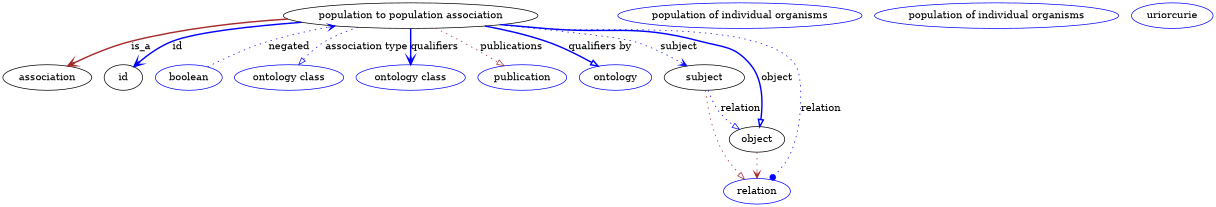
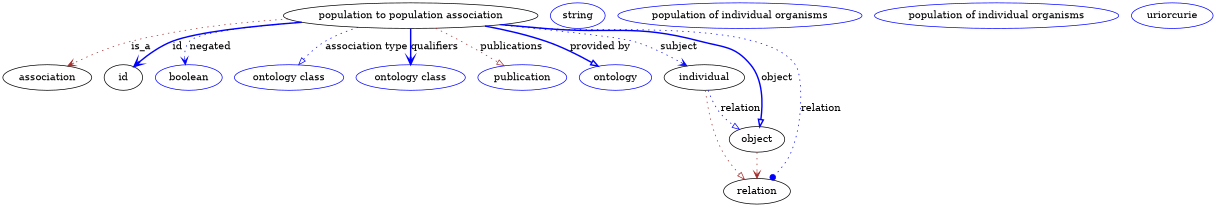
node "string": added
edge "population to population association" -> "association": style bold -> dotted
edge "boolean" -> "population to population association": reversed
edge "population to population association" -> "ontology": label "qualifiers by" -> "provided by"
node "subject": label "subject" -> "individual"
node "relation": color blue -> black
